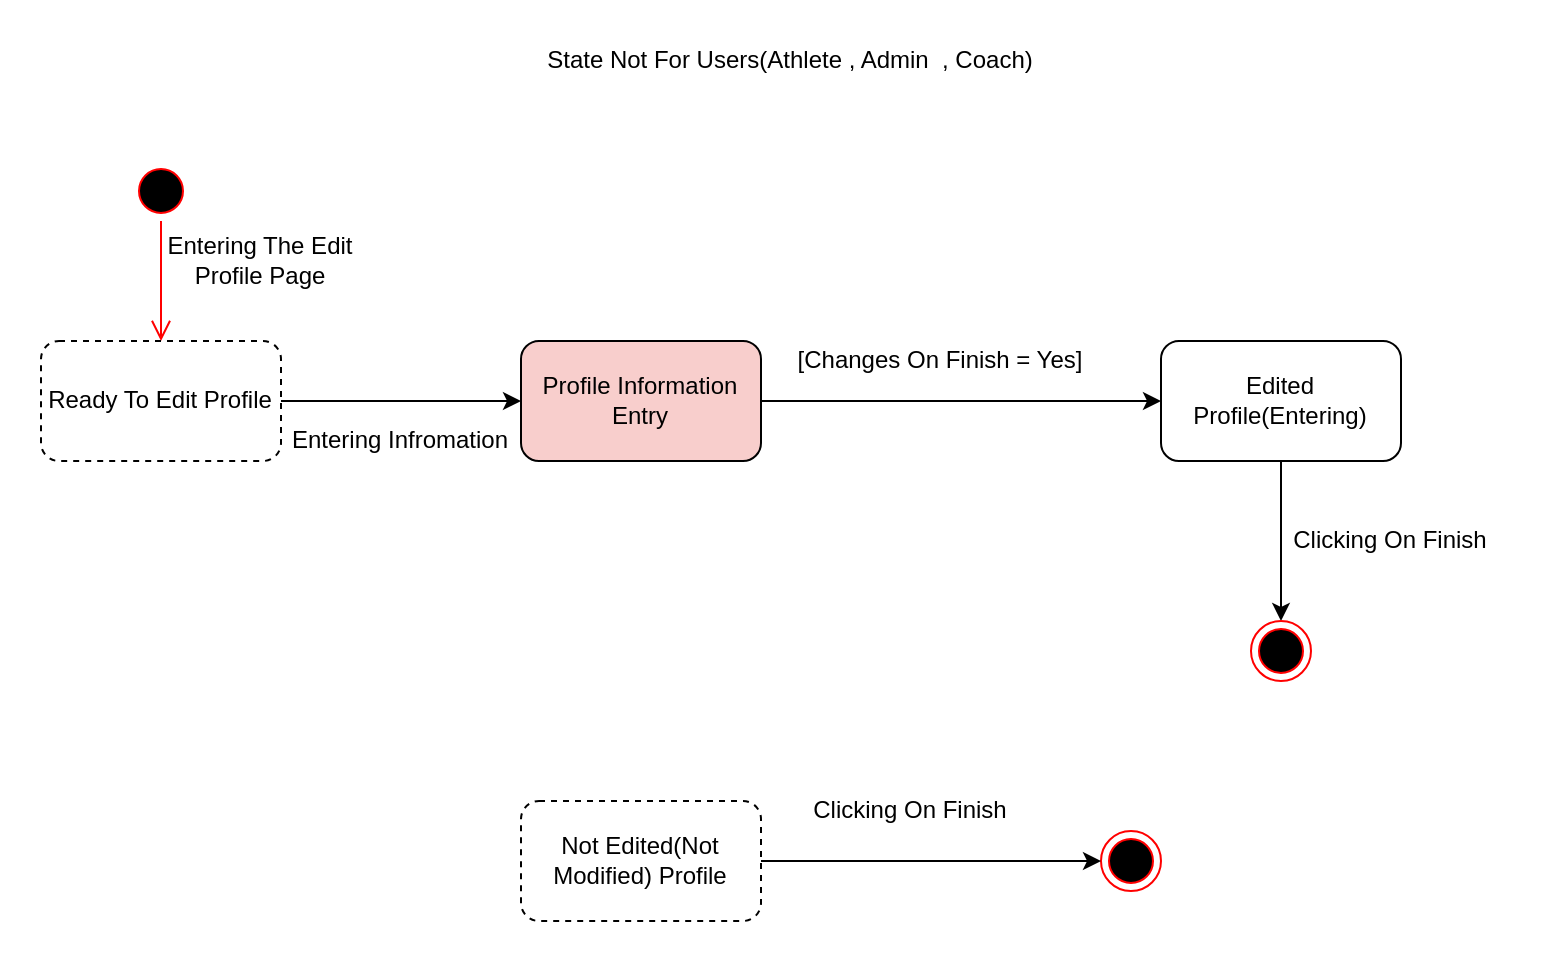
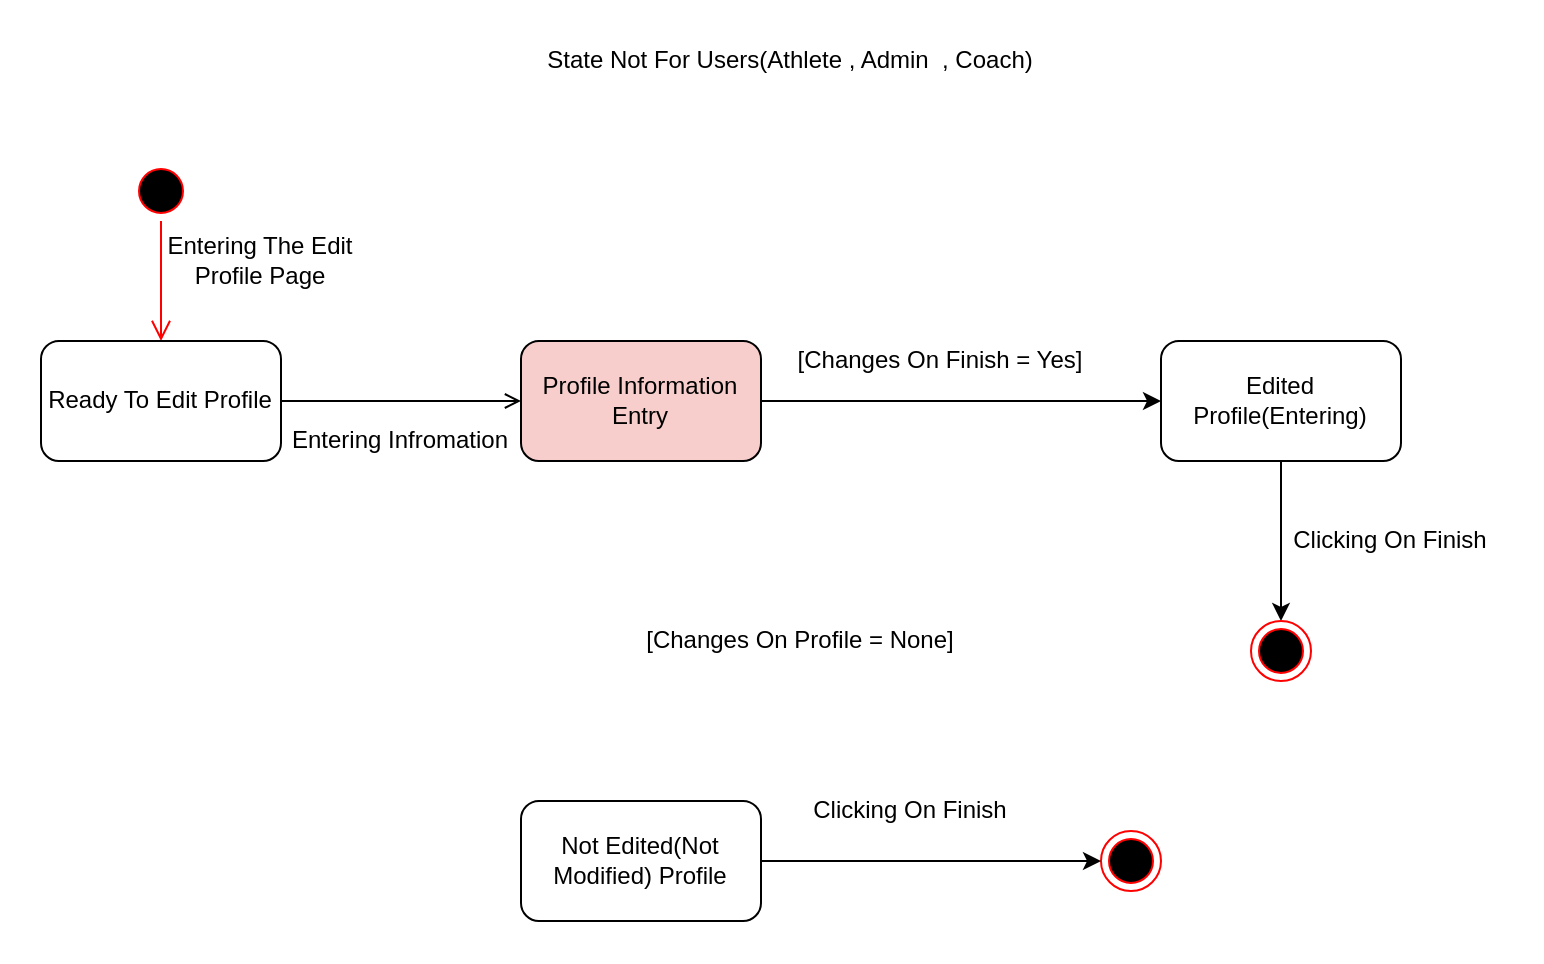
node "Ready To Edit Profile": style dashed -> solid
edge "Ready To Edit Profile" -> "Profile Information Entry": arrowhead classic -> open
node "[Changes On Profile = None]": added
node "Not Edited(Not Modified) Profile": style dashed -> solid
